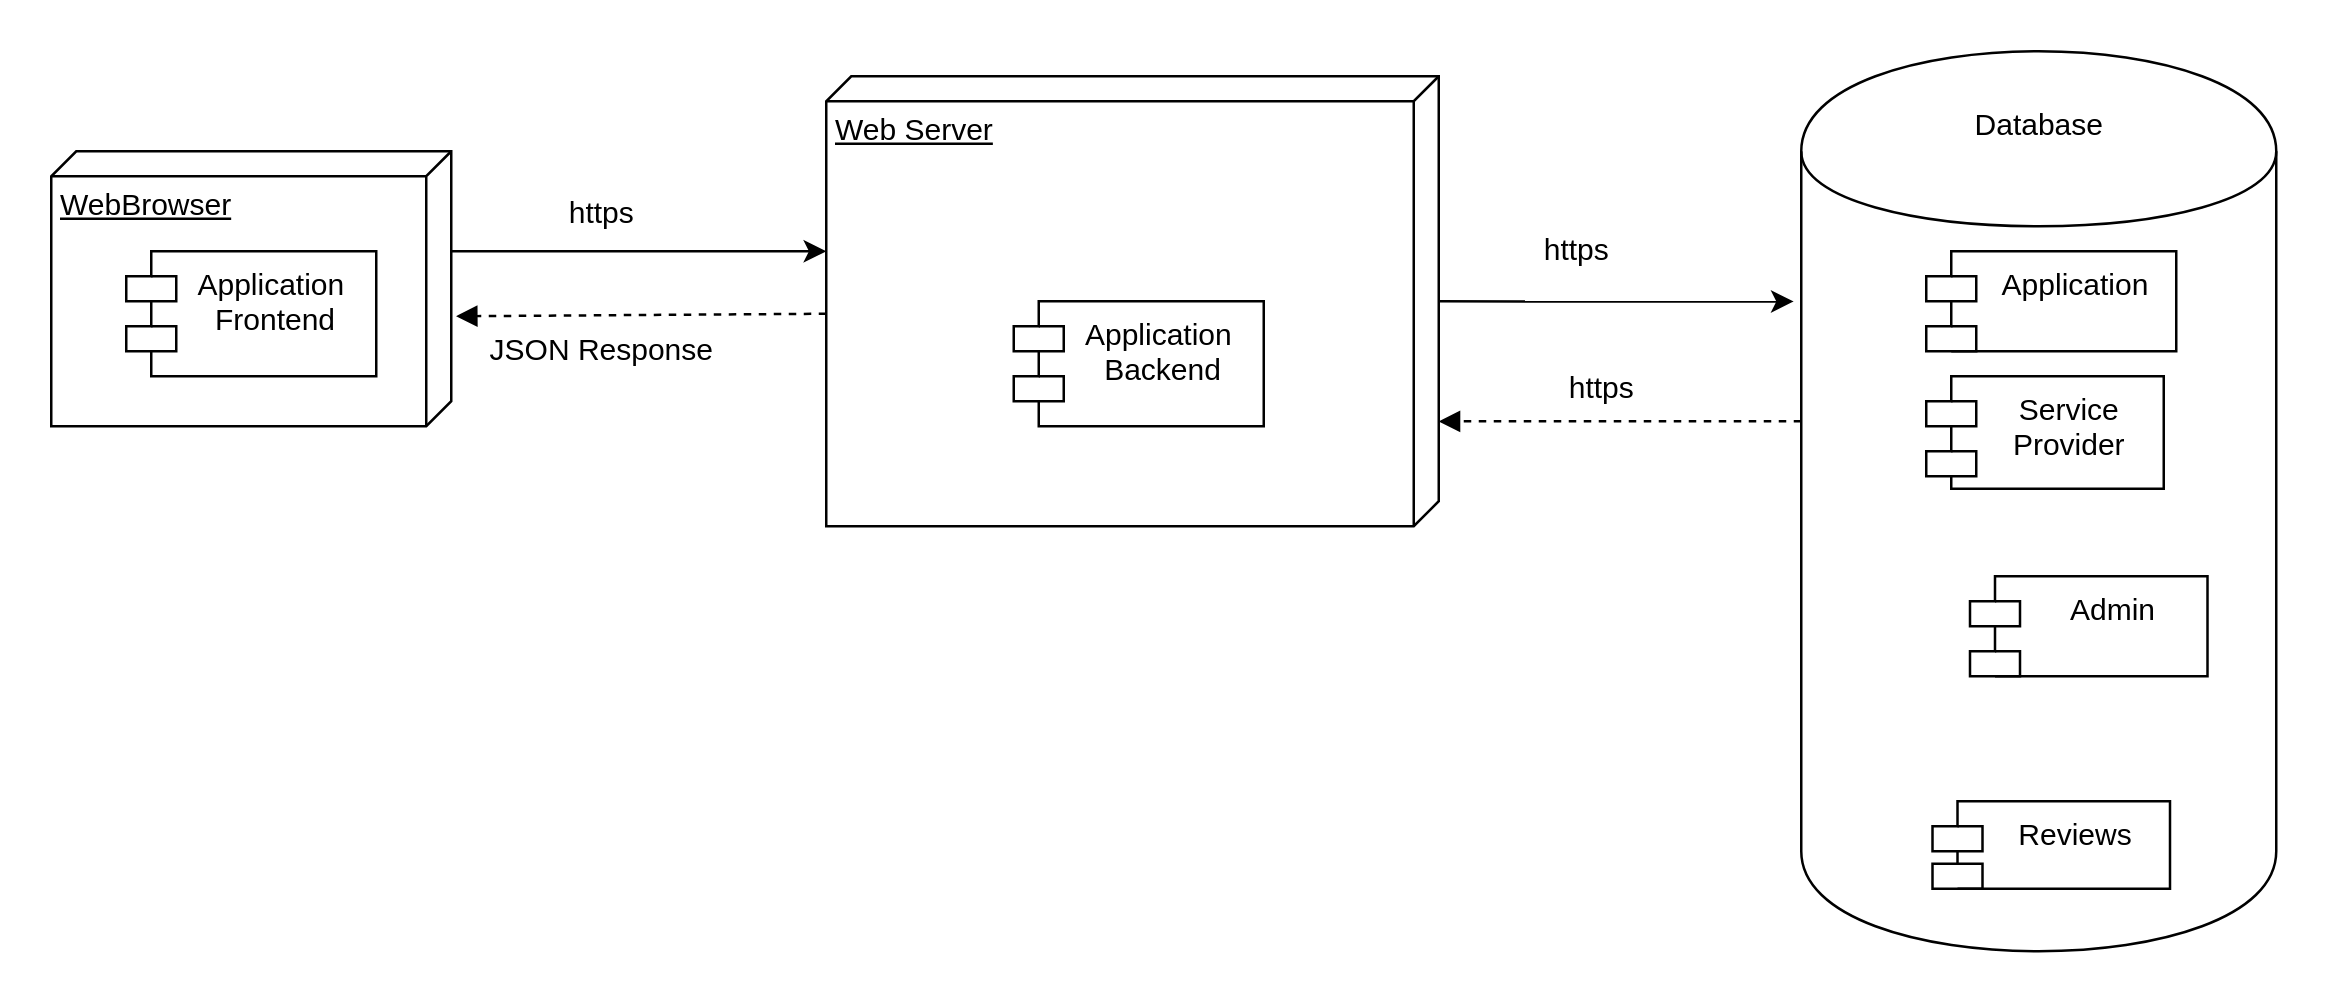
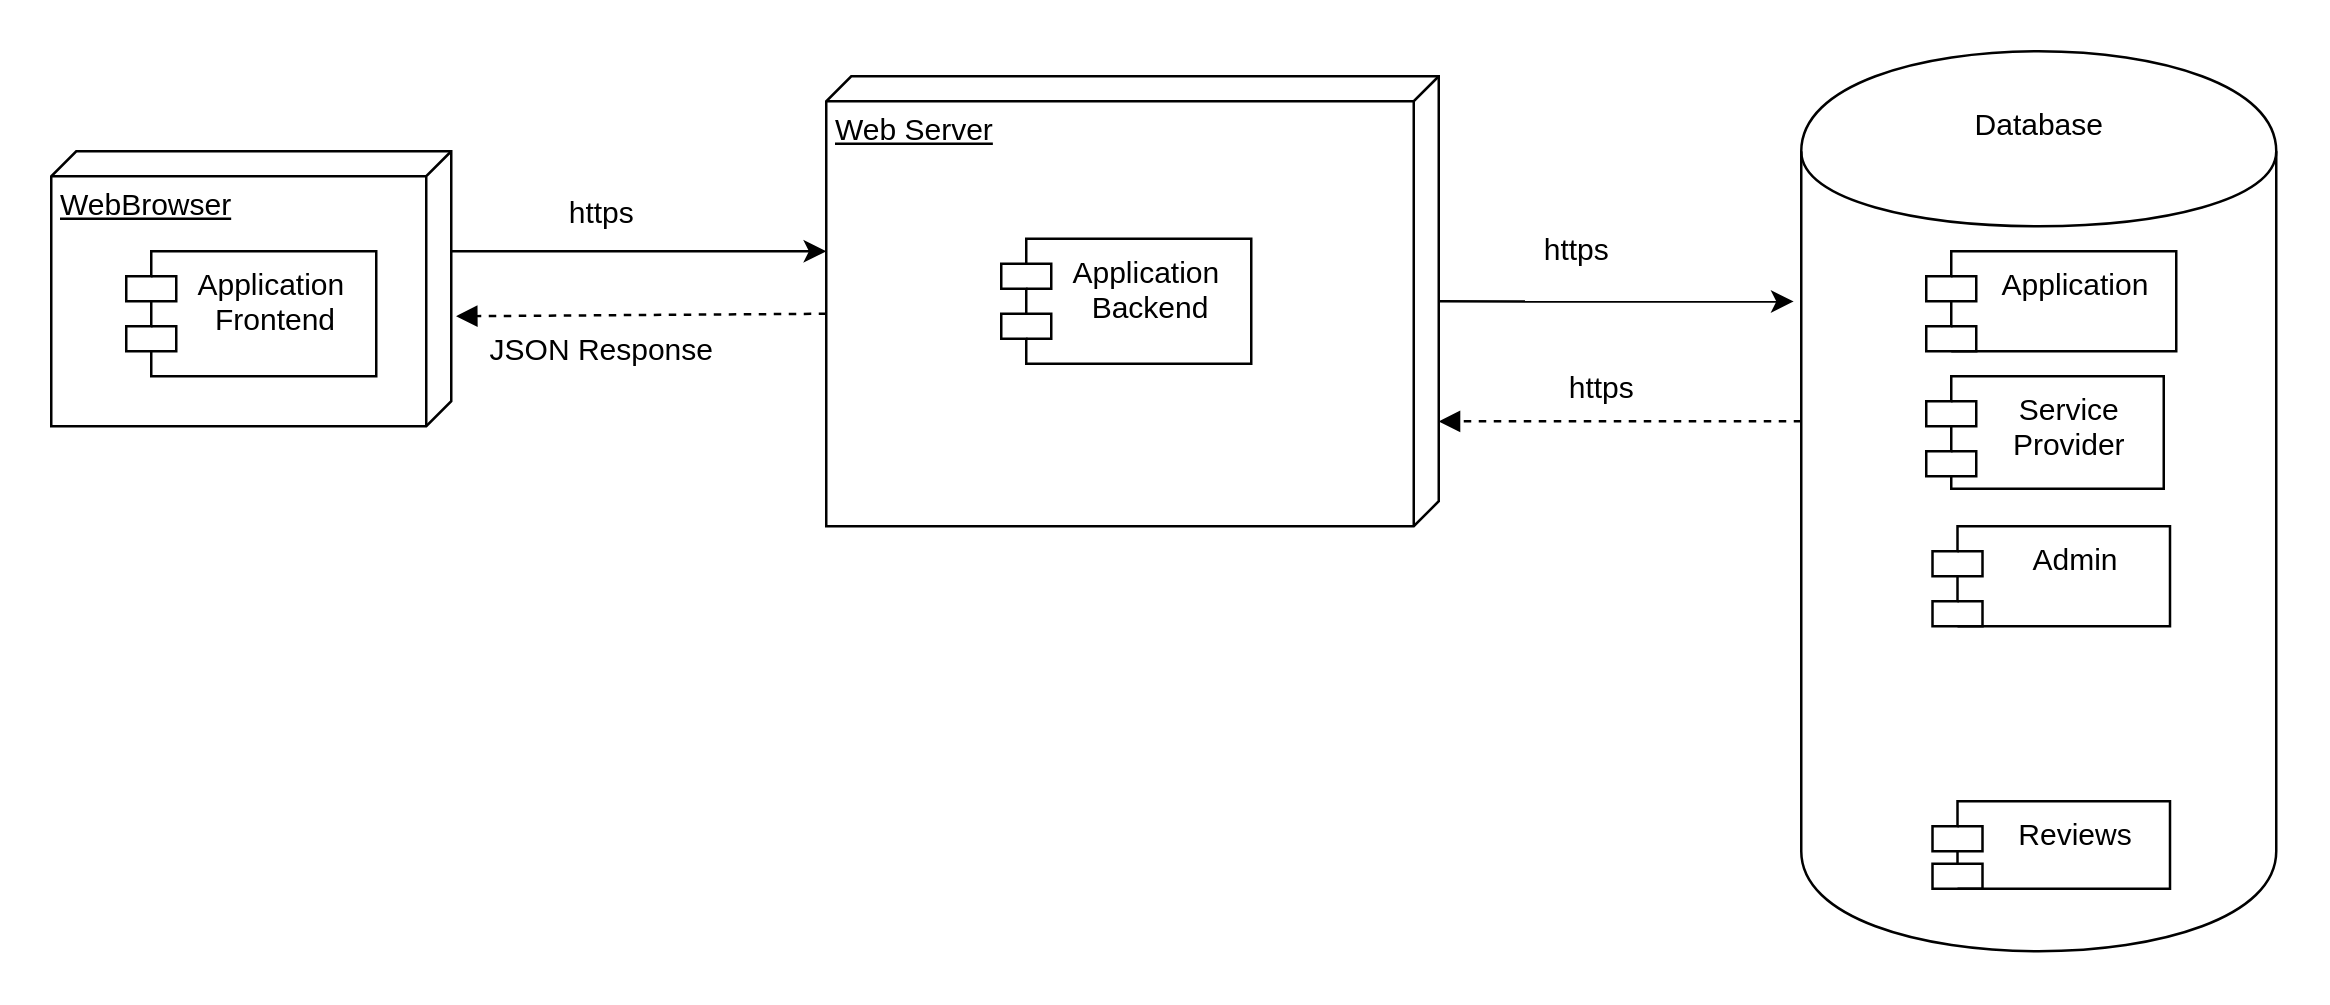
node "Application Backend": moved (1139, 364) -> (1126, 301)
node "Admin": moved (2089, 626) -> (2051, 576)
